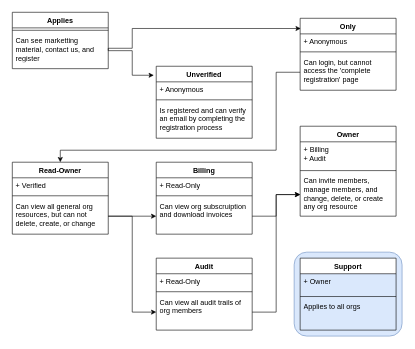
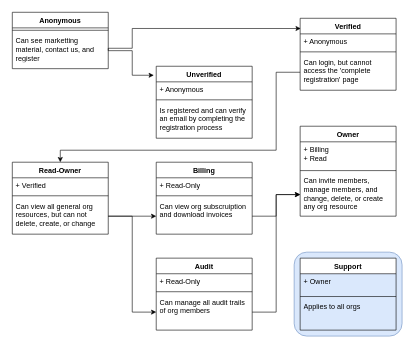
node "Applies": label "Applies" -> "Anonymous"
node "Only": label "Only" -> "Verified"
node "+ Billing + Audit": label "+ Billing + Audit" -> "+ Billing + Read"
node "Can view all audit trails of org members": label "Can view all audit trails of org members" -> "Can manage all audit trails of org members"
